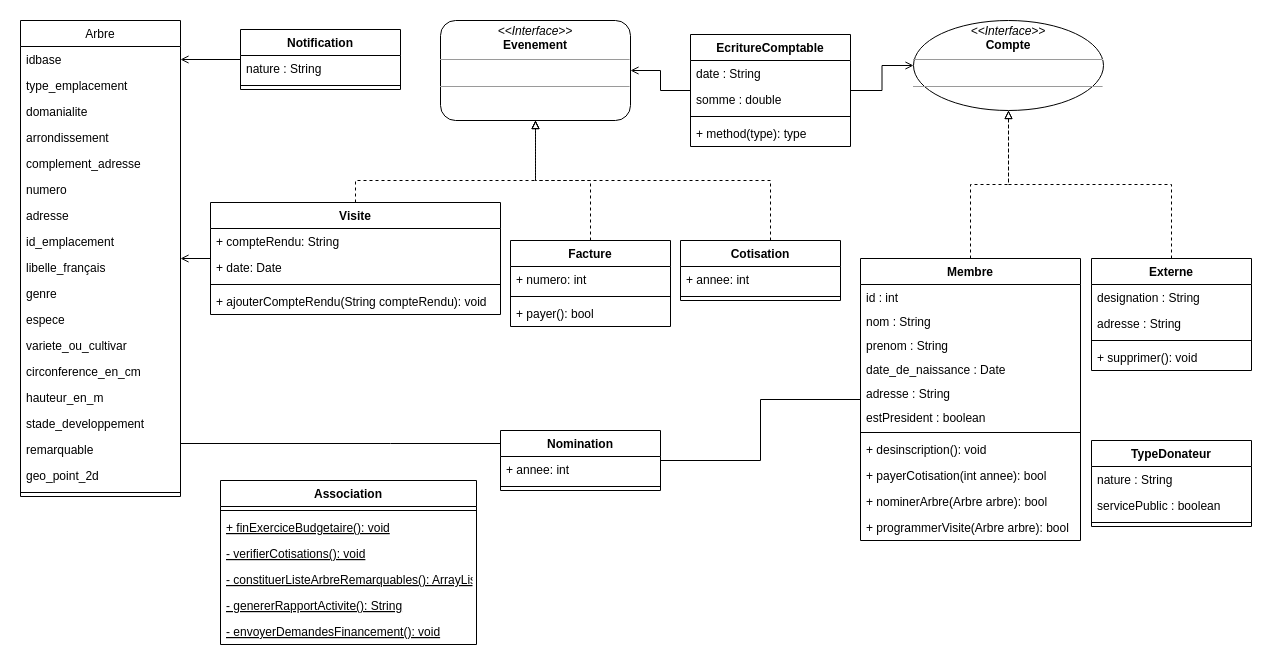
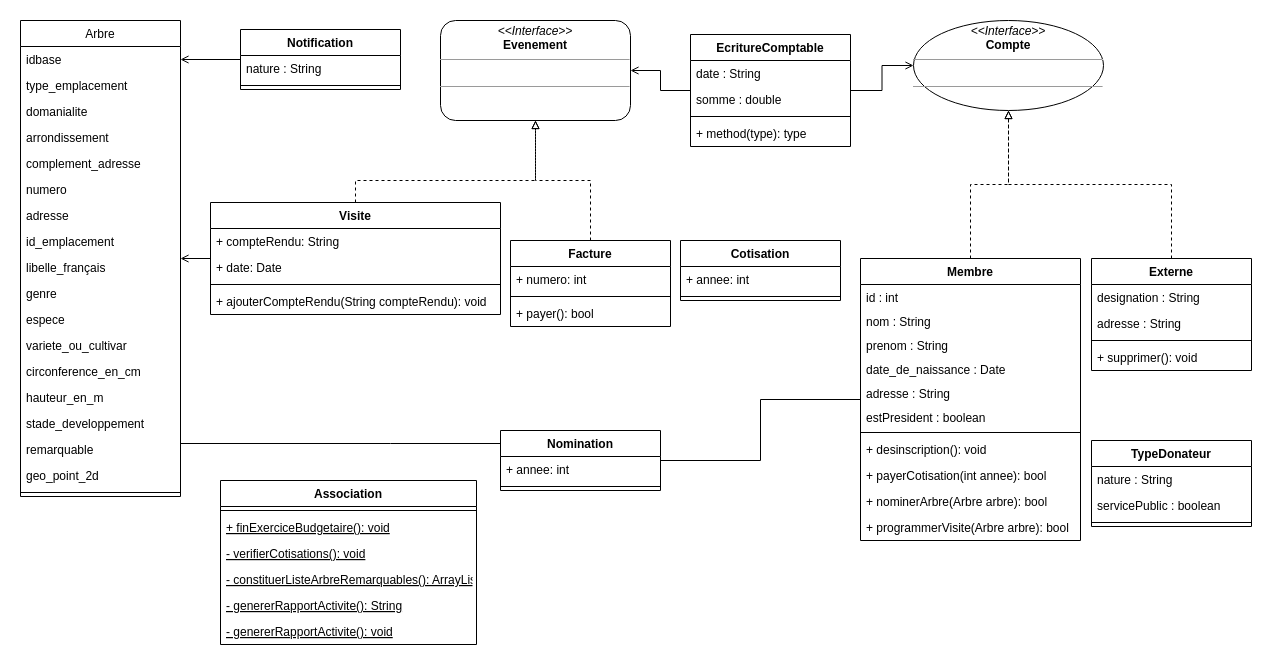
edge "Cotisation" -> "<<Interface>> Evenement": removed
node "- envoyerDemandesFinancement(): void": label "- envoyerDemandesFinancement(): void" -> "- genererRapportActivite(): void"
